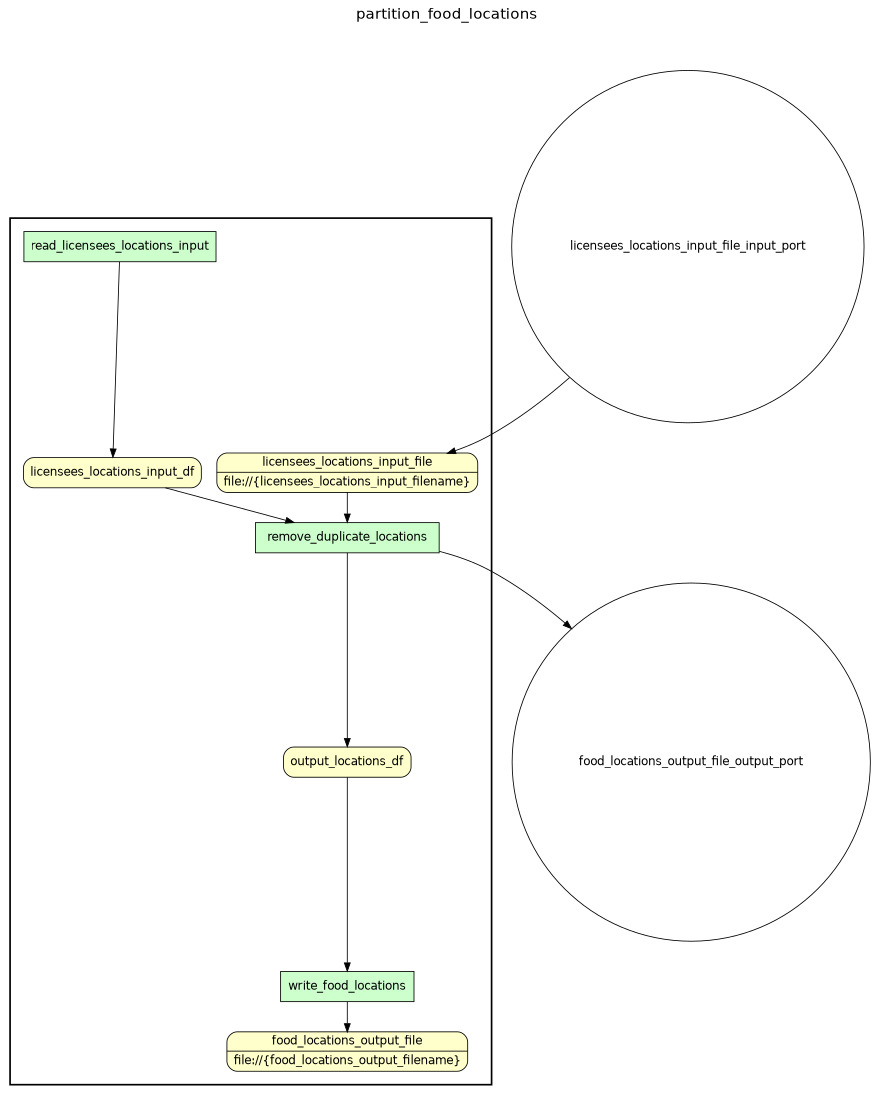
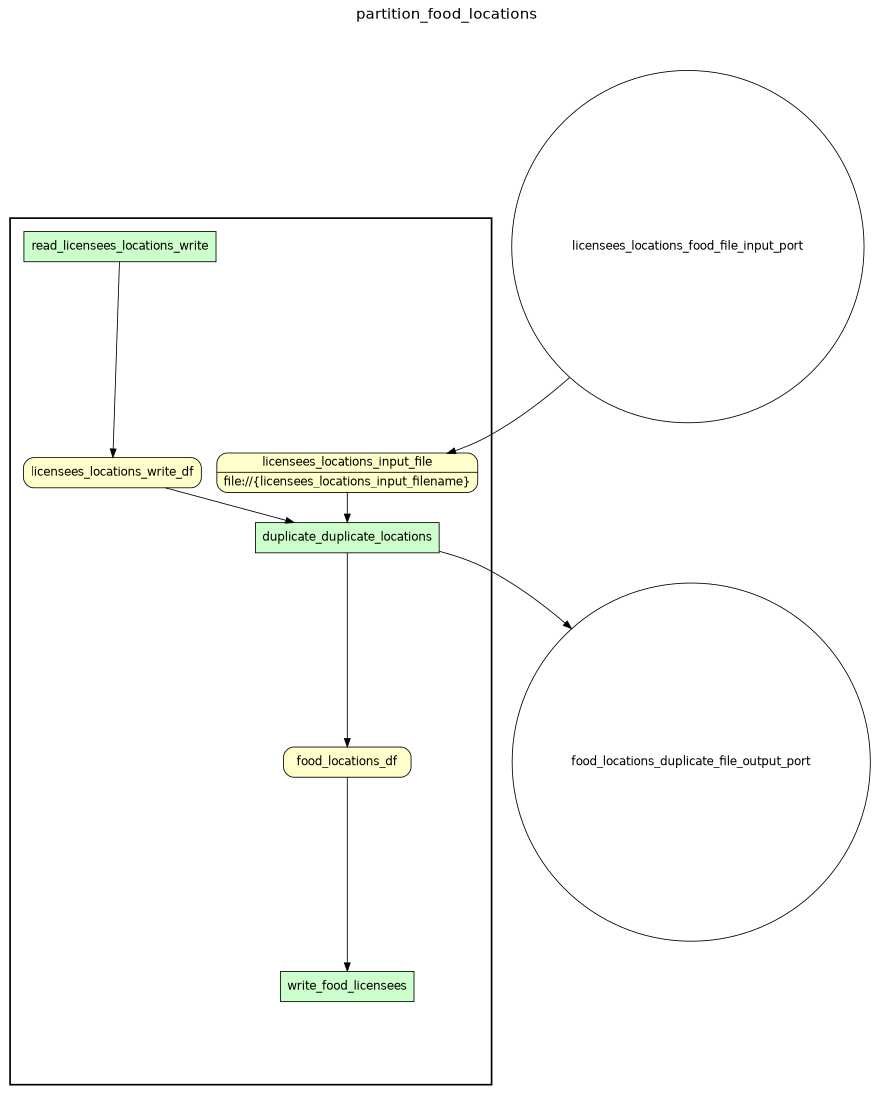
node "read_licensees_locations_input": label "read_licensees_locations_input" -> "read_licensees_locations_write"
node "licensees_locations_input_file_input_port": label "licensees_locations_input_file_input_port" -> "licensees_locations_food_file_input_port"
node "licensees_locations_input_df": label "licensees_locations_input_df" -> "licensees_locations_write_df"
node "remove_duplicate_locations": label "remove_duplicate_locations" -> "duplicate_duplicate_locations"
node "output_locations_df": label "output_locations_df" -> "food_locations_df"
node "food_locations_output_file_output_port": label "food_locations_output_file_output_port" -> "food_locations_duplicate_file_output_port"
node "write_food_locations": label "write_food_locations" -> "write_food_licensees"
node "food_locations_output_file": removed
